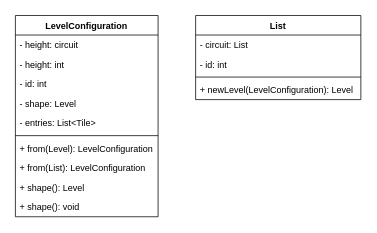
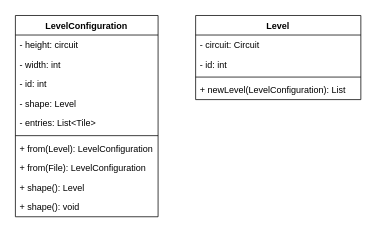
node "List": label "List" -> "Level"
node "- circuit: List": label "- circuit: List" -> "- circuit: Circuit"
node "- height: int": label "- height: int" -> "- width: int"
node "+ newLevel(LevelConfiguration): Level": label "+ newLevel(LevelConfiguration): Level" -> "+ newLevel(LevelConfiguration): List"
node "+ from(List): LevelConfiguration": label "+ from(List): LevelConfiguration" -> "+ from(File): LevelConfiguration"
